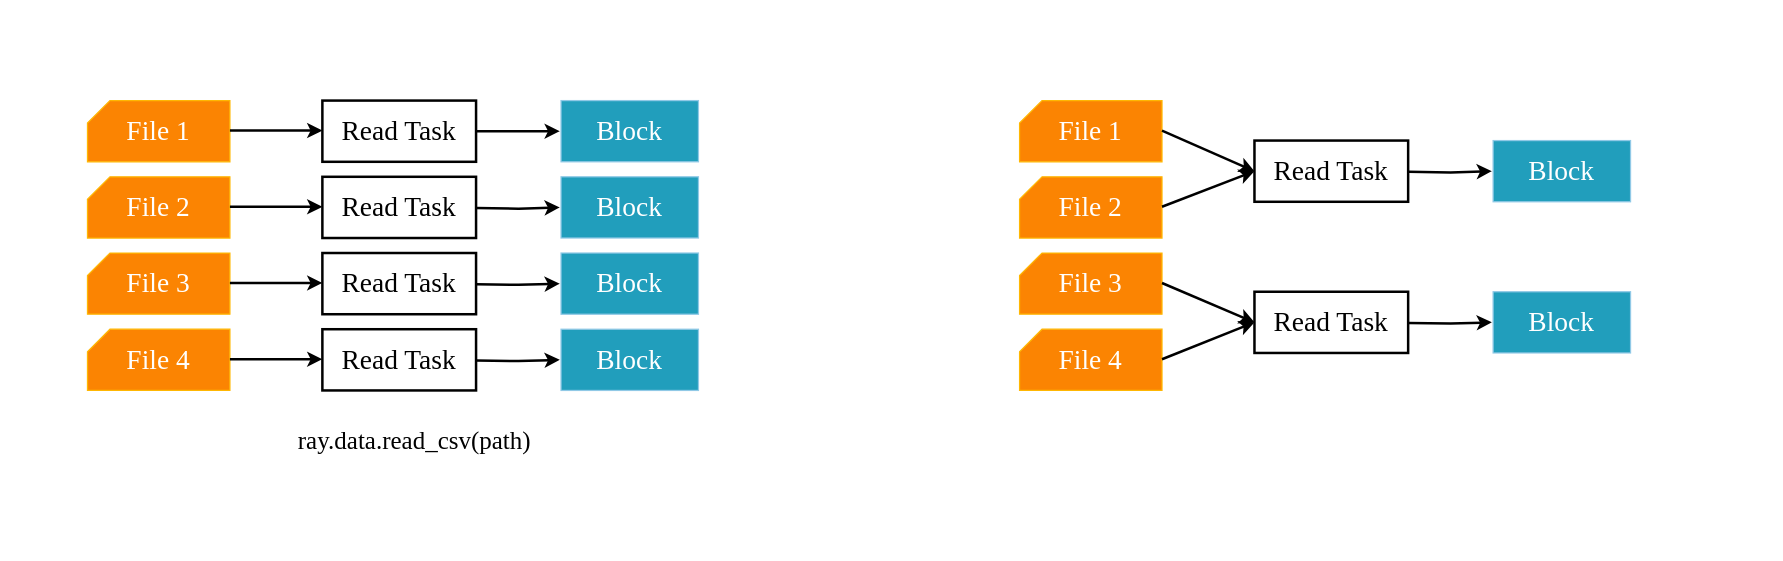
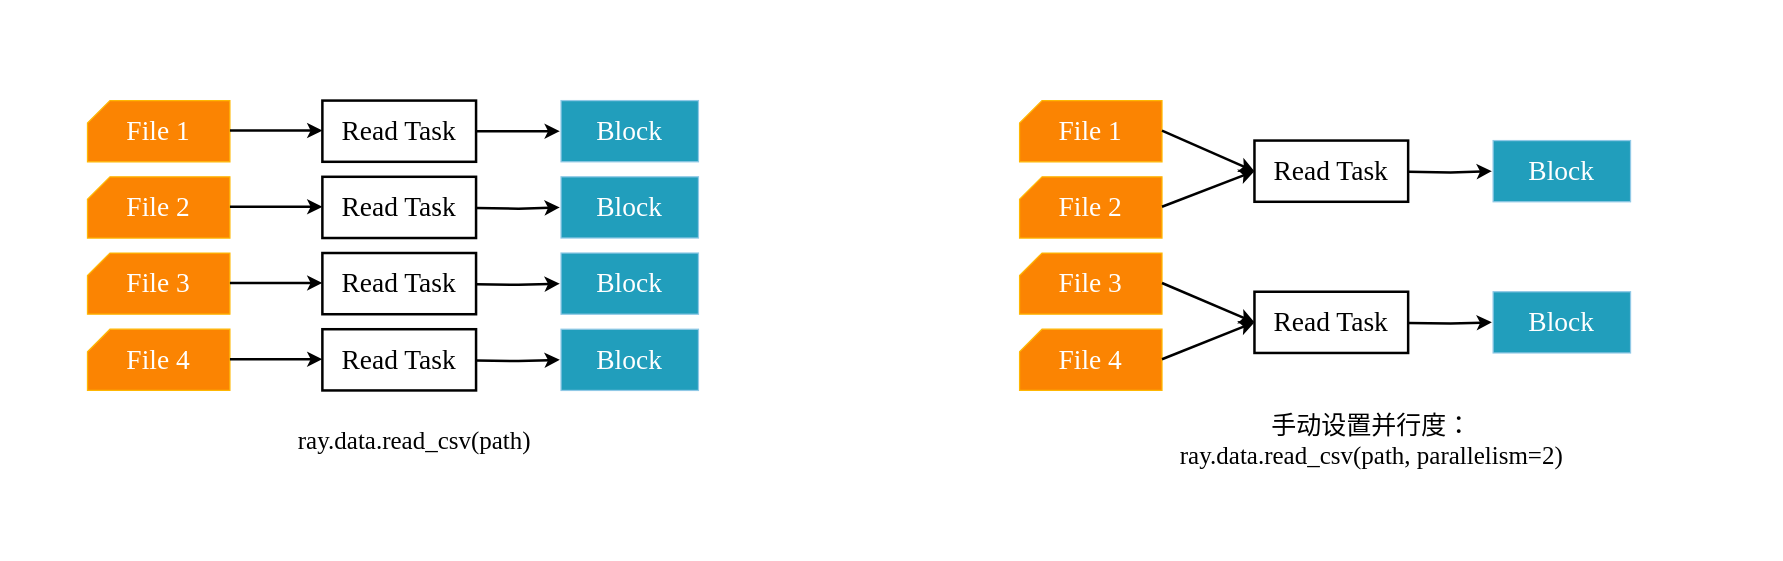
node "手动设置并行度： ray.data.read_csv(path, parallelism=2)": added
